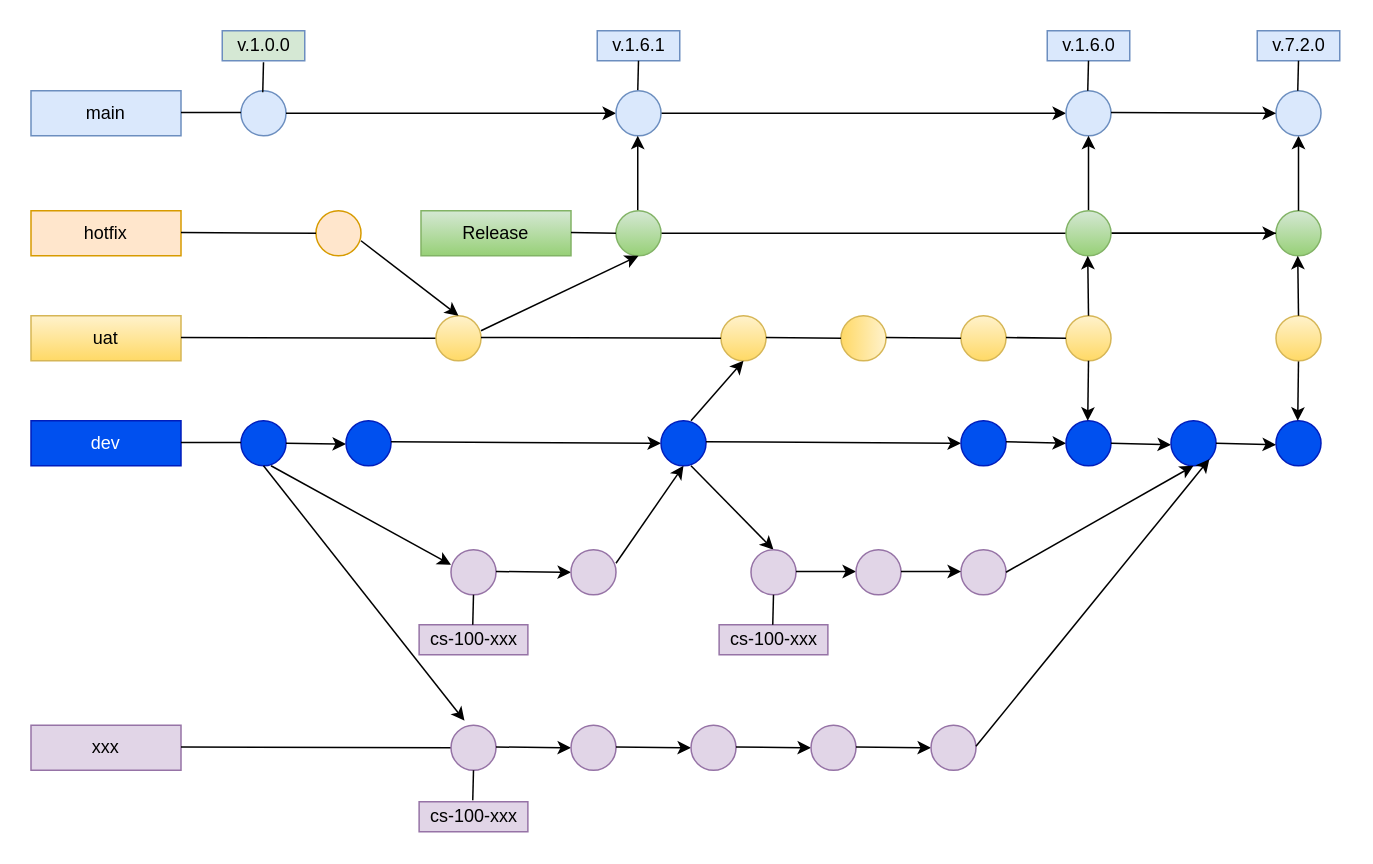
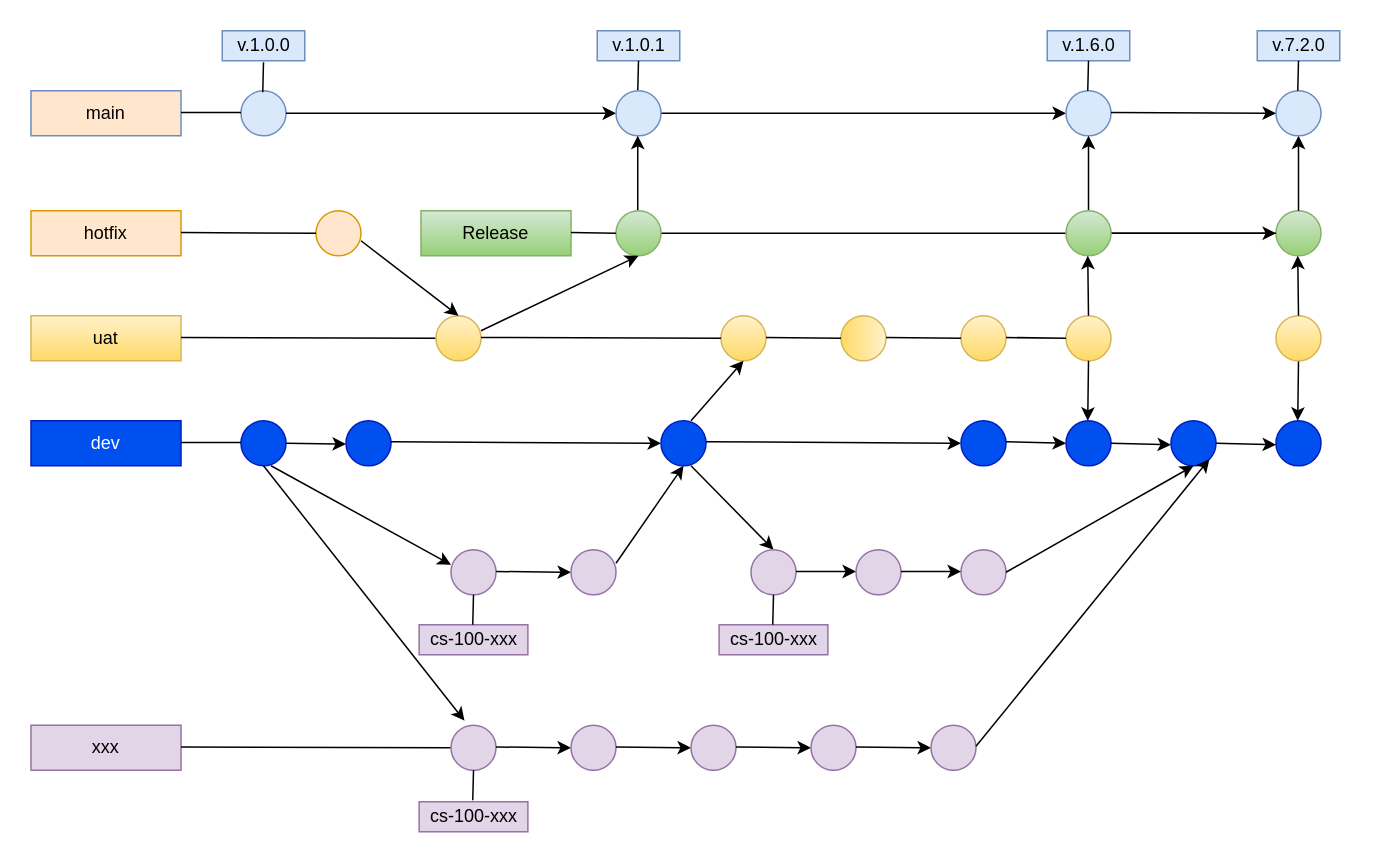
node "v.1.0.0": fillcolor #d5e8d4 -> #dae8fc
node "v.1.6.1": label "v.1.6.1" -> "v.1.0.1"
node "main": fillcolor #dae8fc -> #ffe6cc
